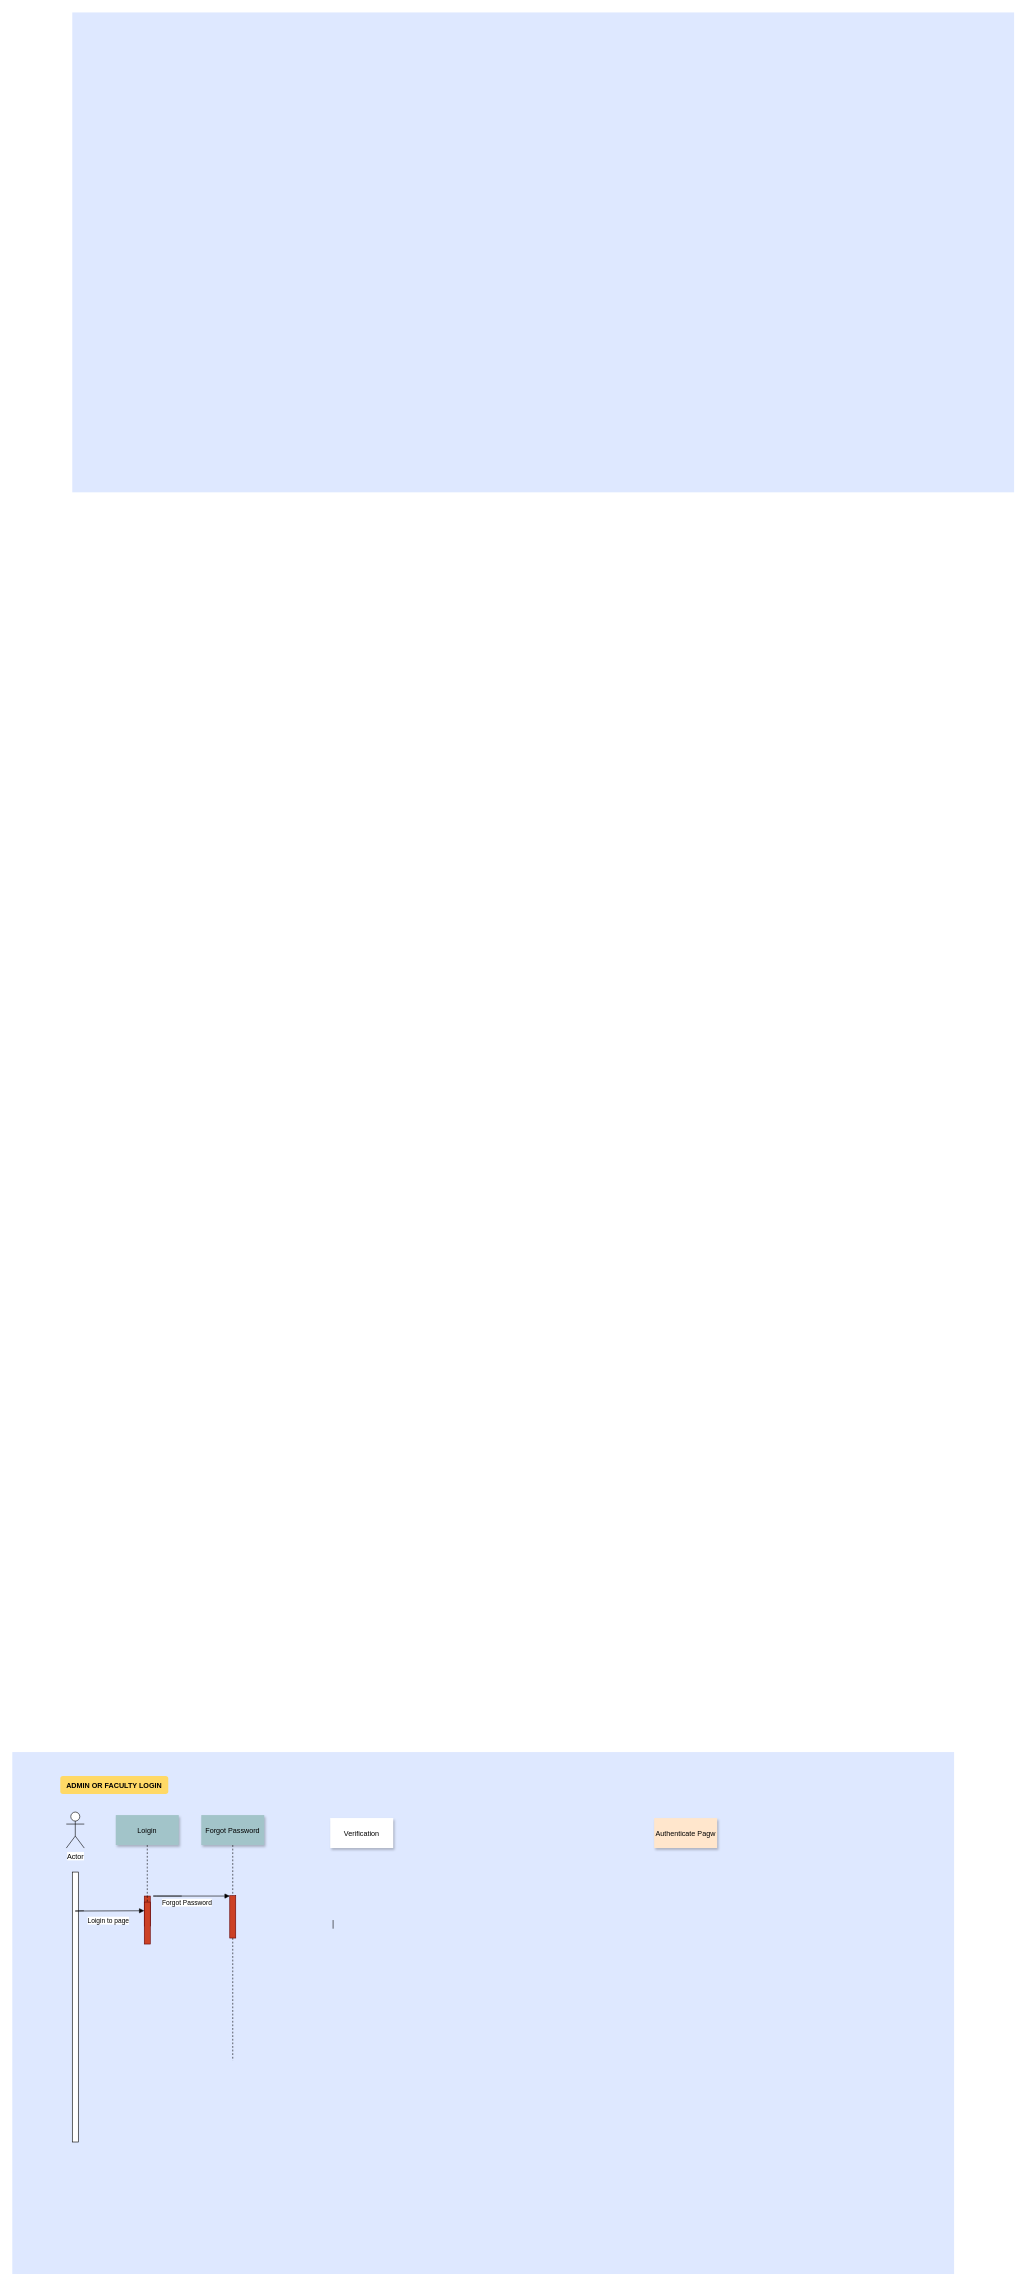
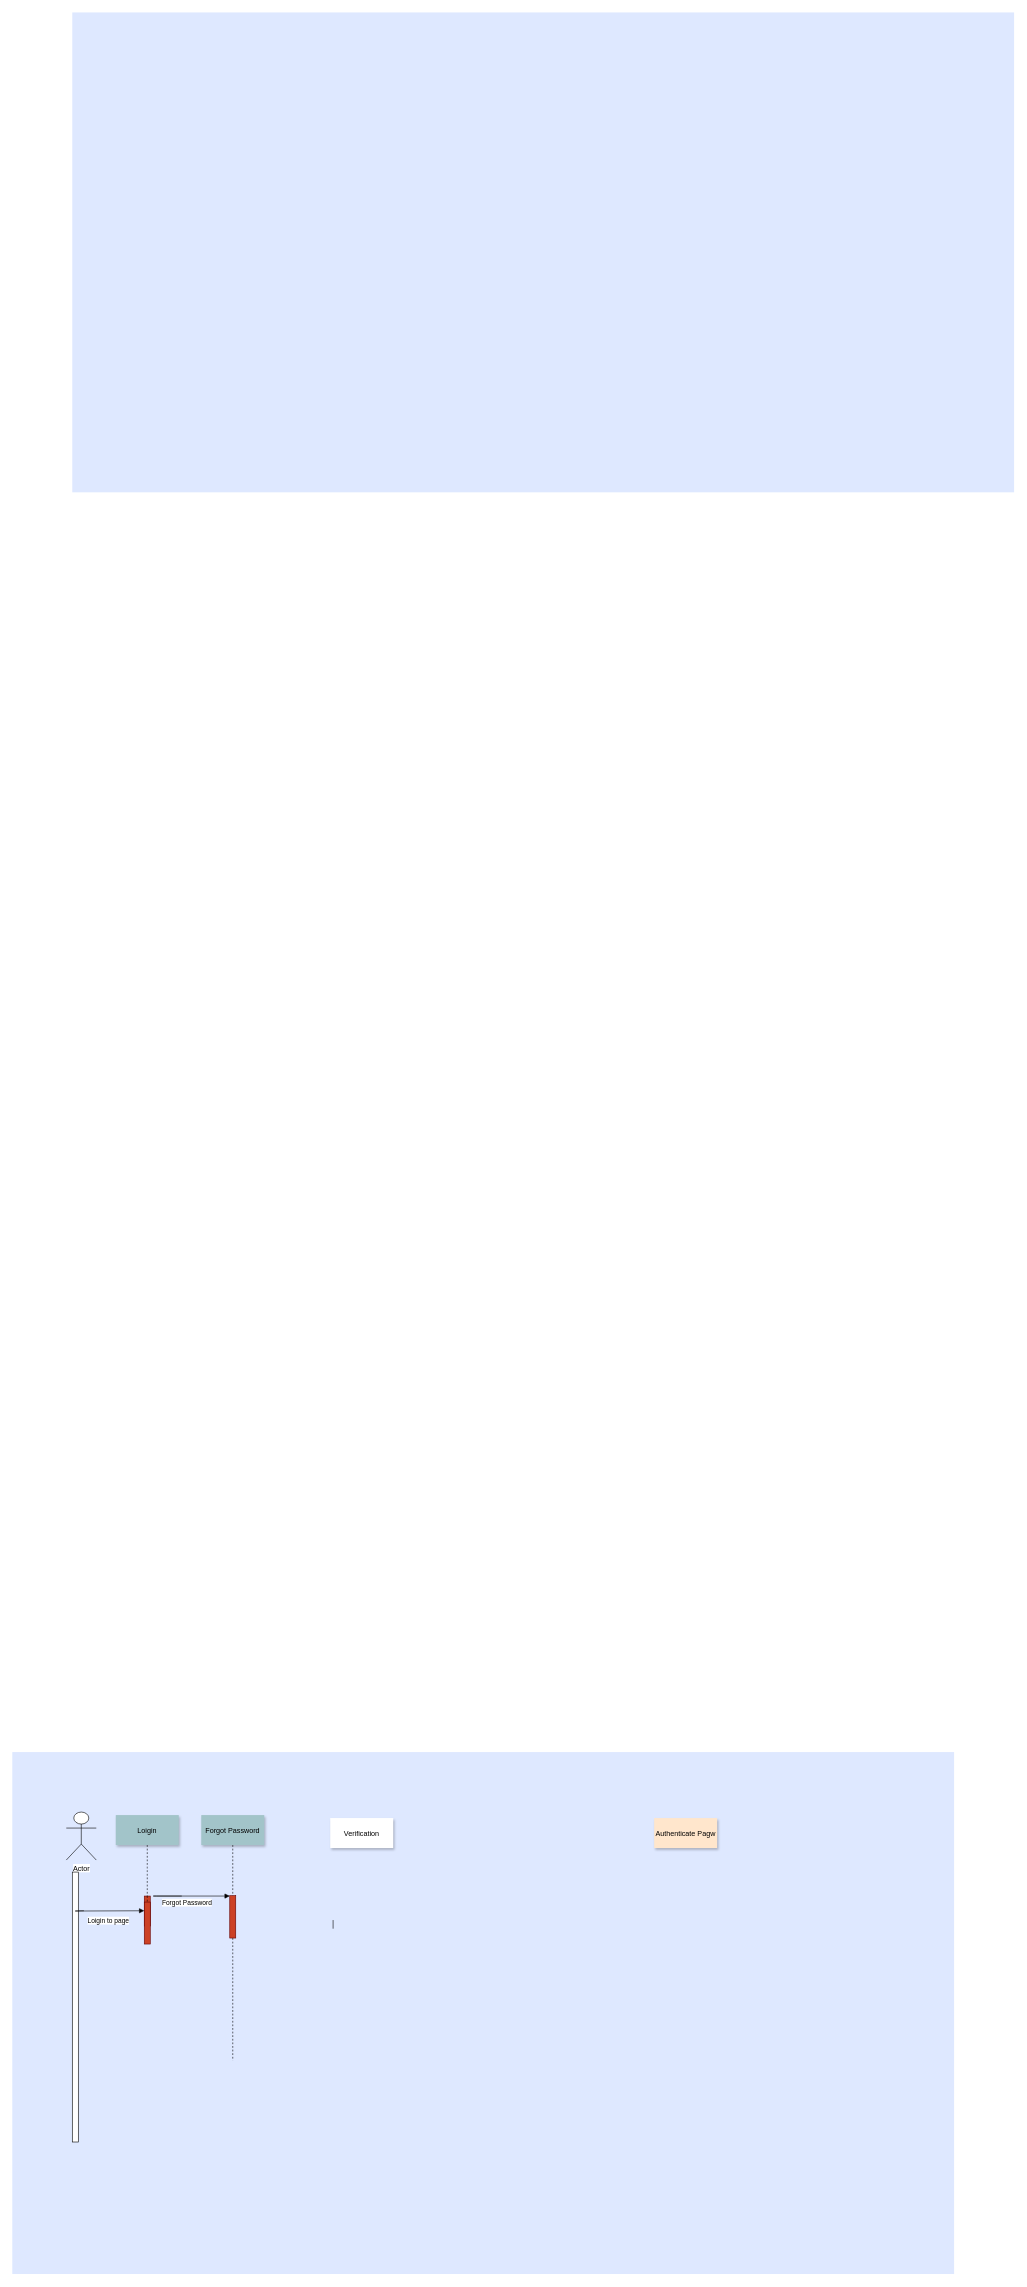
node "ADMIN OR FACULTY LOGIN": removed
node "Actor": size 18x36 -> 30x48
